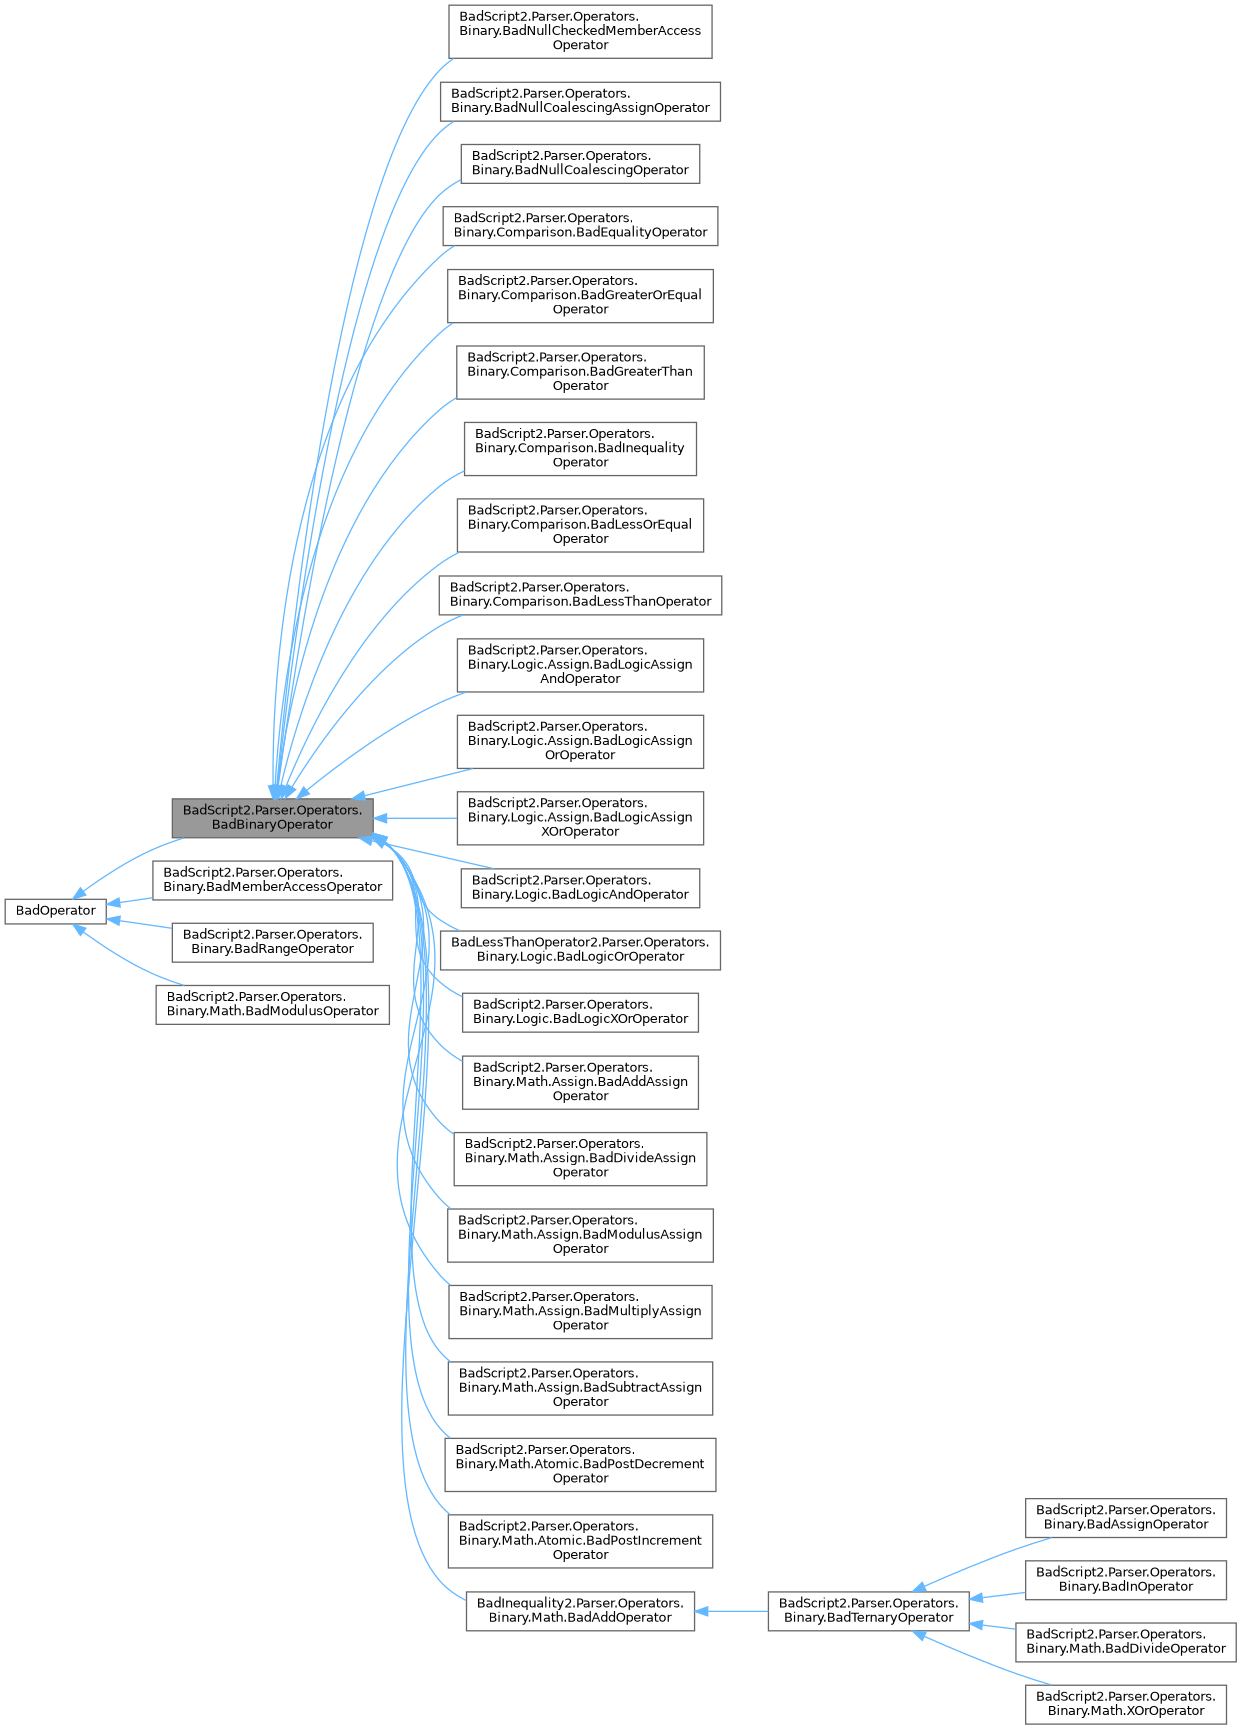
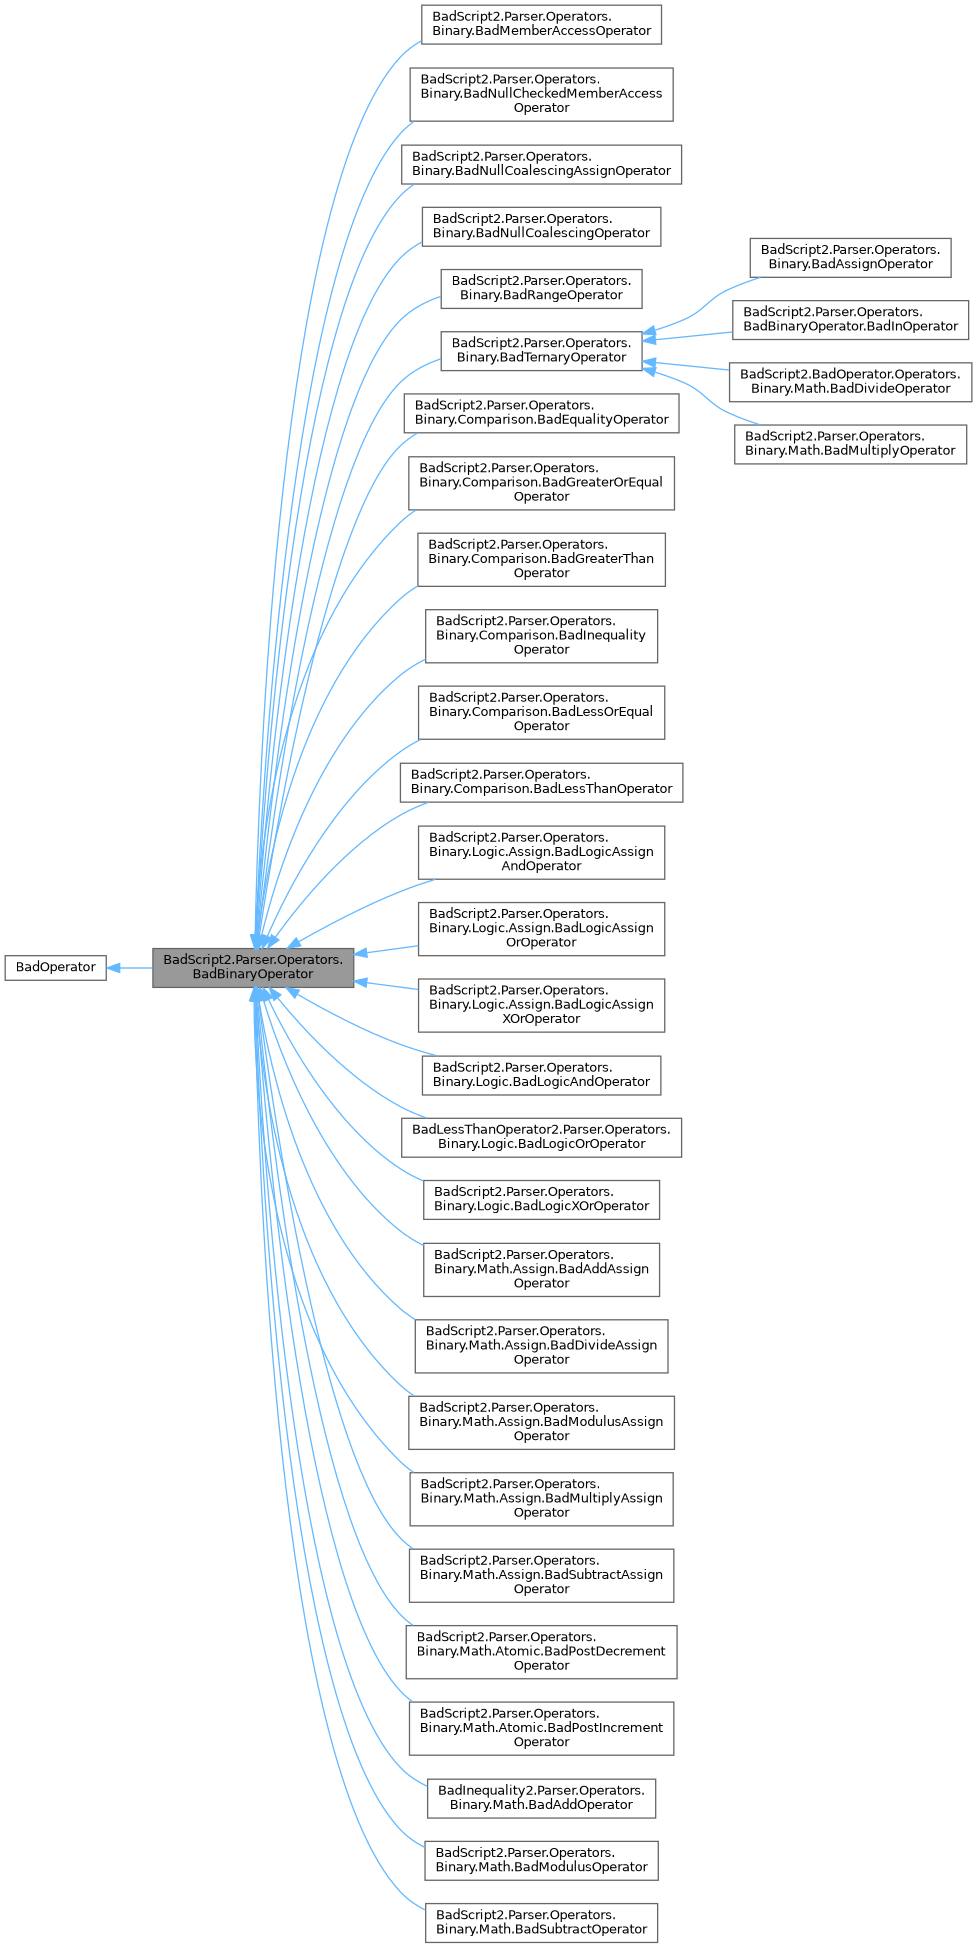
edge "BadScript2.Parser.Operators. Binary.BadMemberAccessOperator" -> "BadOperator": now "BadScript2.Parser.Operators. Binary.BadMemberAccessOperator" -> "BadScript2.Parser.Operators. BadBinaryOperator"
edge "BadScript2.Parser.Operators. Binary.BadRangeOperator" -> "BadOperator": now "BadScript2.Parser.Operators. Binary.BadRangeOperator" -> "BadScript2.Parser.Operators. BadBinaryOperator"
edge "BadScript2.Parser.Operators. Binary.Math.BadModulusOperator" -> "BadOperator": now "BadScript2.Parser.Operators. Binary.Math.BadModulusOperator" -> "BadScript2.Parser.Operators. BadBinaryOperator"
node "BadScript2.Parser.Operators. Binary.BadInOperator": label "BadScript2.Parser.Operators. Binary.BadInOperator" -> "BadScript2.Parser.Operators. BadBinaryOperator.BadInOperator"
edge "BadScript2.Parser.Operators. Binary.BadTernaryOperator" -> "BadInequality2.Parser.Operators. Binary.Math.BadAddOperator": now "BadScript2.Parser.Operators. Binary.BadTernaryOperator" -> "BadScript2.Parser.Operators. BadBinaryOperator"
node "BadScript2.Parser.Operators. Binary.Math.BadDivideOperator": label "BadScript2.Parser.Operators. Binary.Math.BadDivideOperator" -> "BadScript2.BadOperator.Operators. Binary.Math.BadDivideOperator"
node "BadScript2.Parser.Operators. Binary.Math.XOrOperator": label "BadScript2.Parser.Operators. Binary.Math.XOrOperator" -> "BadScript2.Parser.Operators. Binary.Math.BadMultiplyOperator"
node "BadScript2.Parser.Operators. Binary.Math.BadSubtractOperator": added
